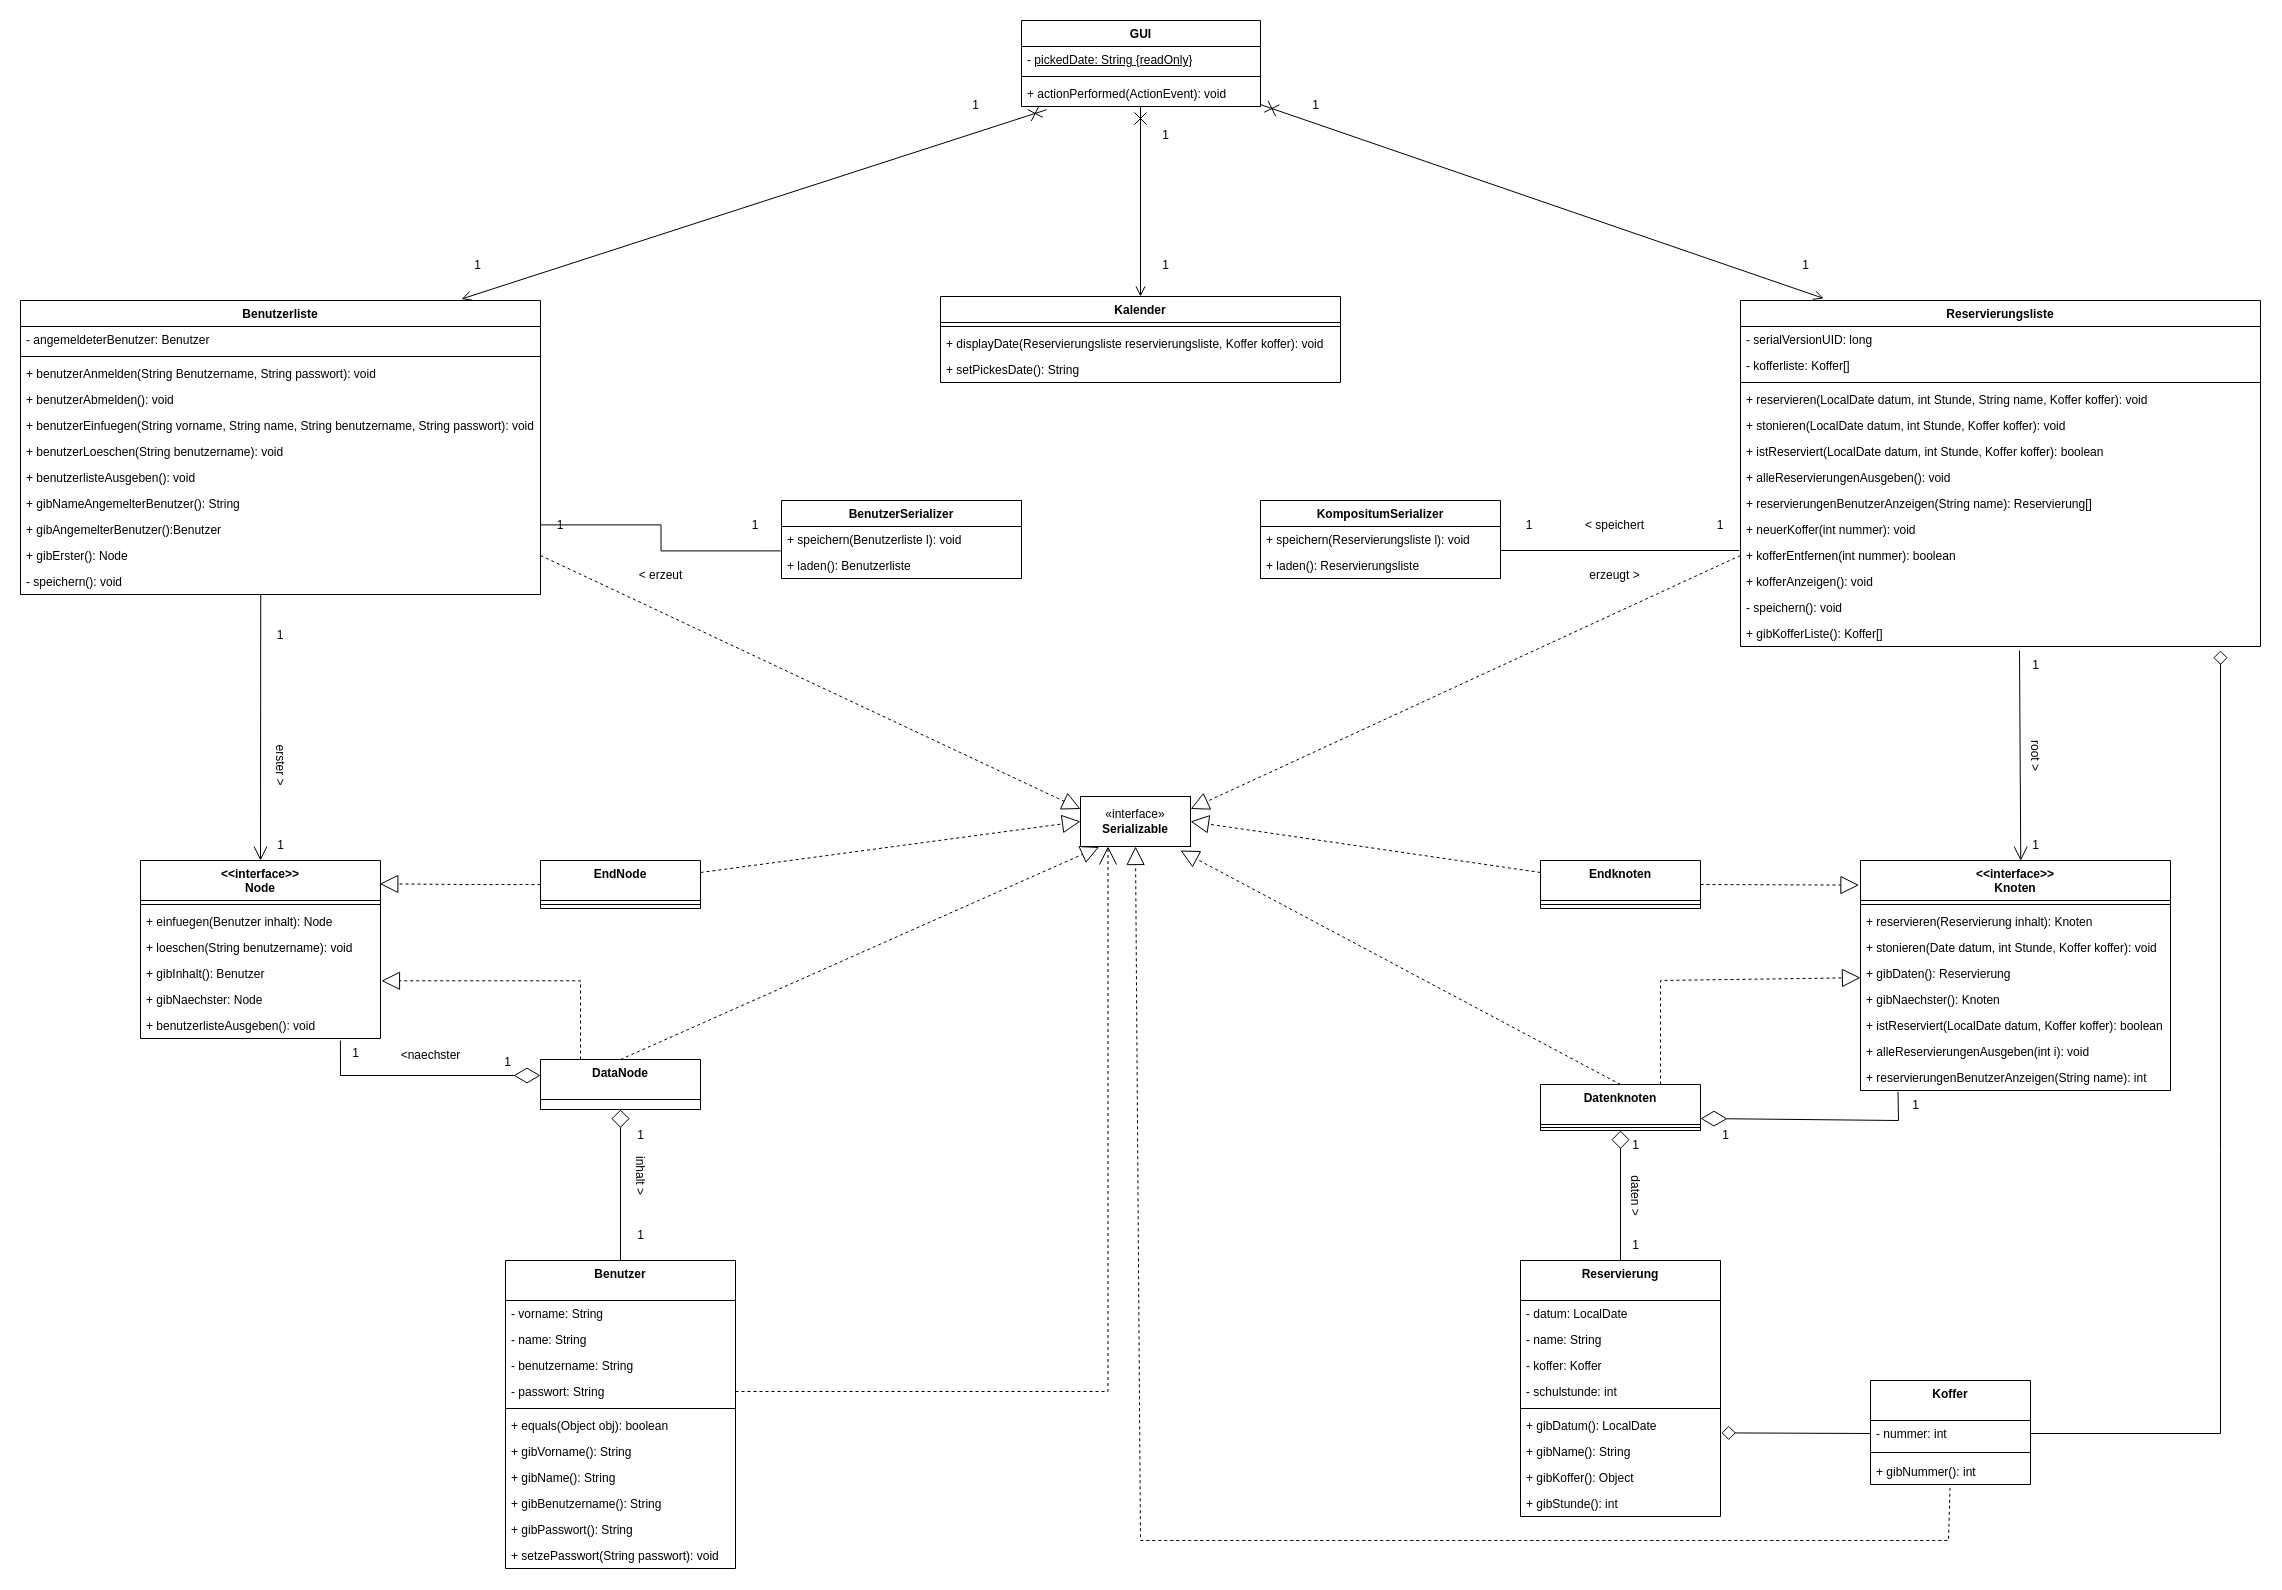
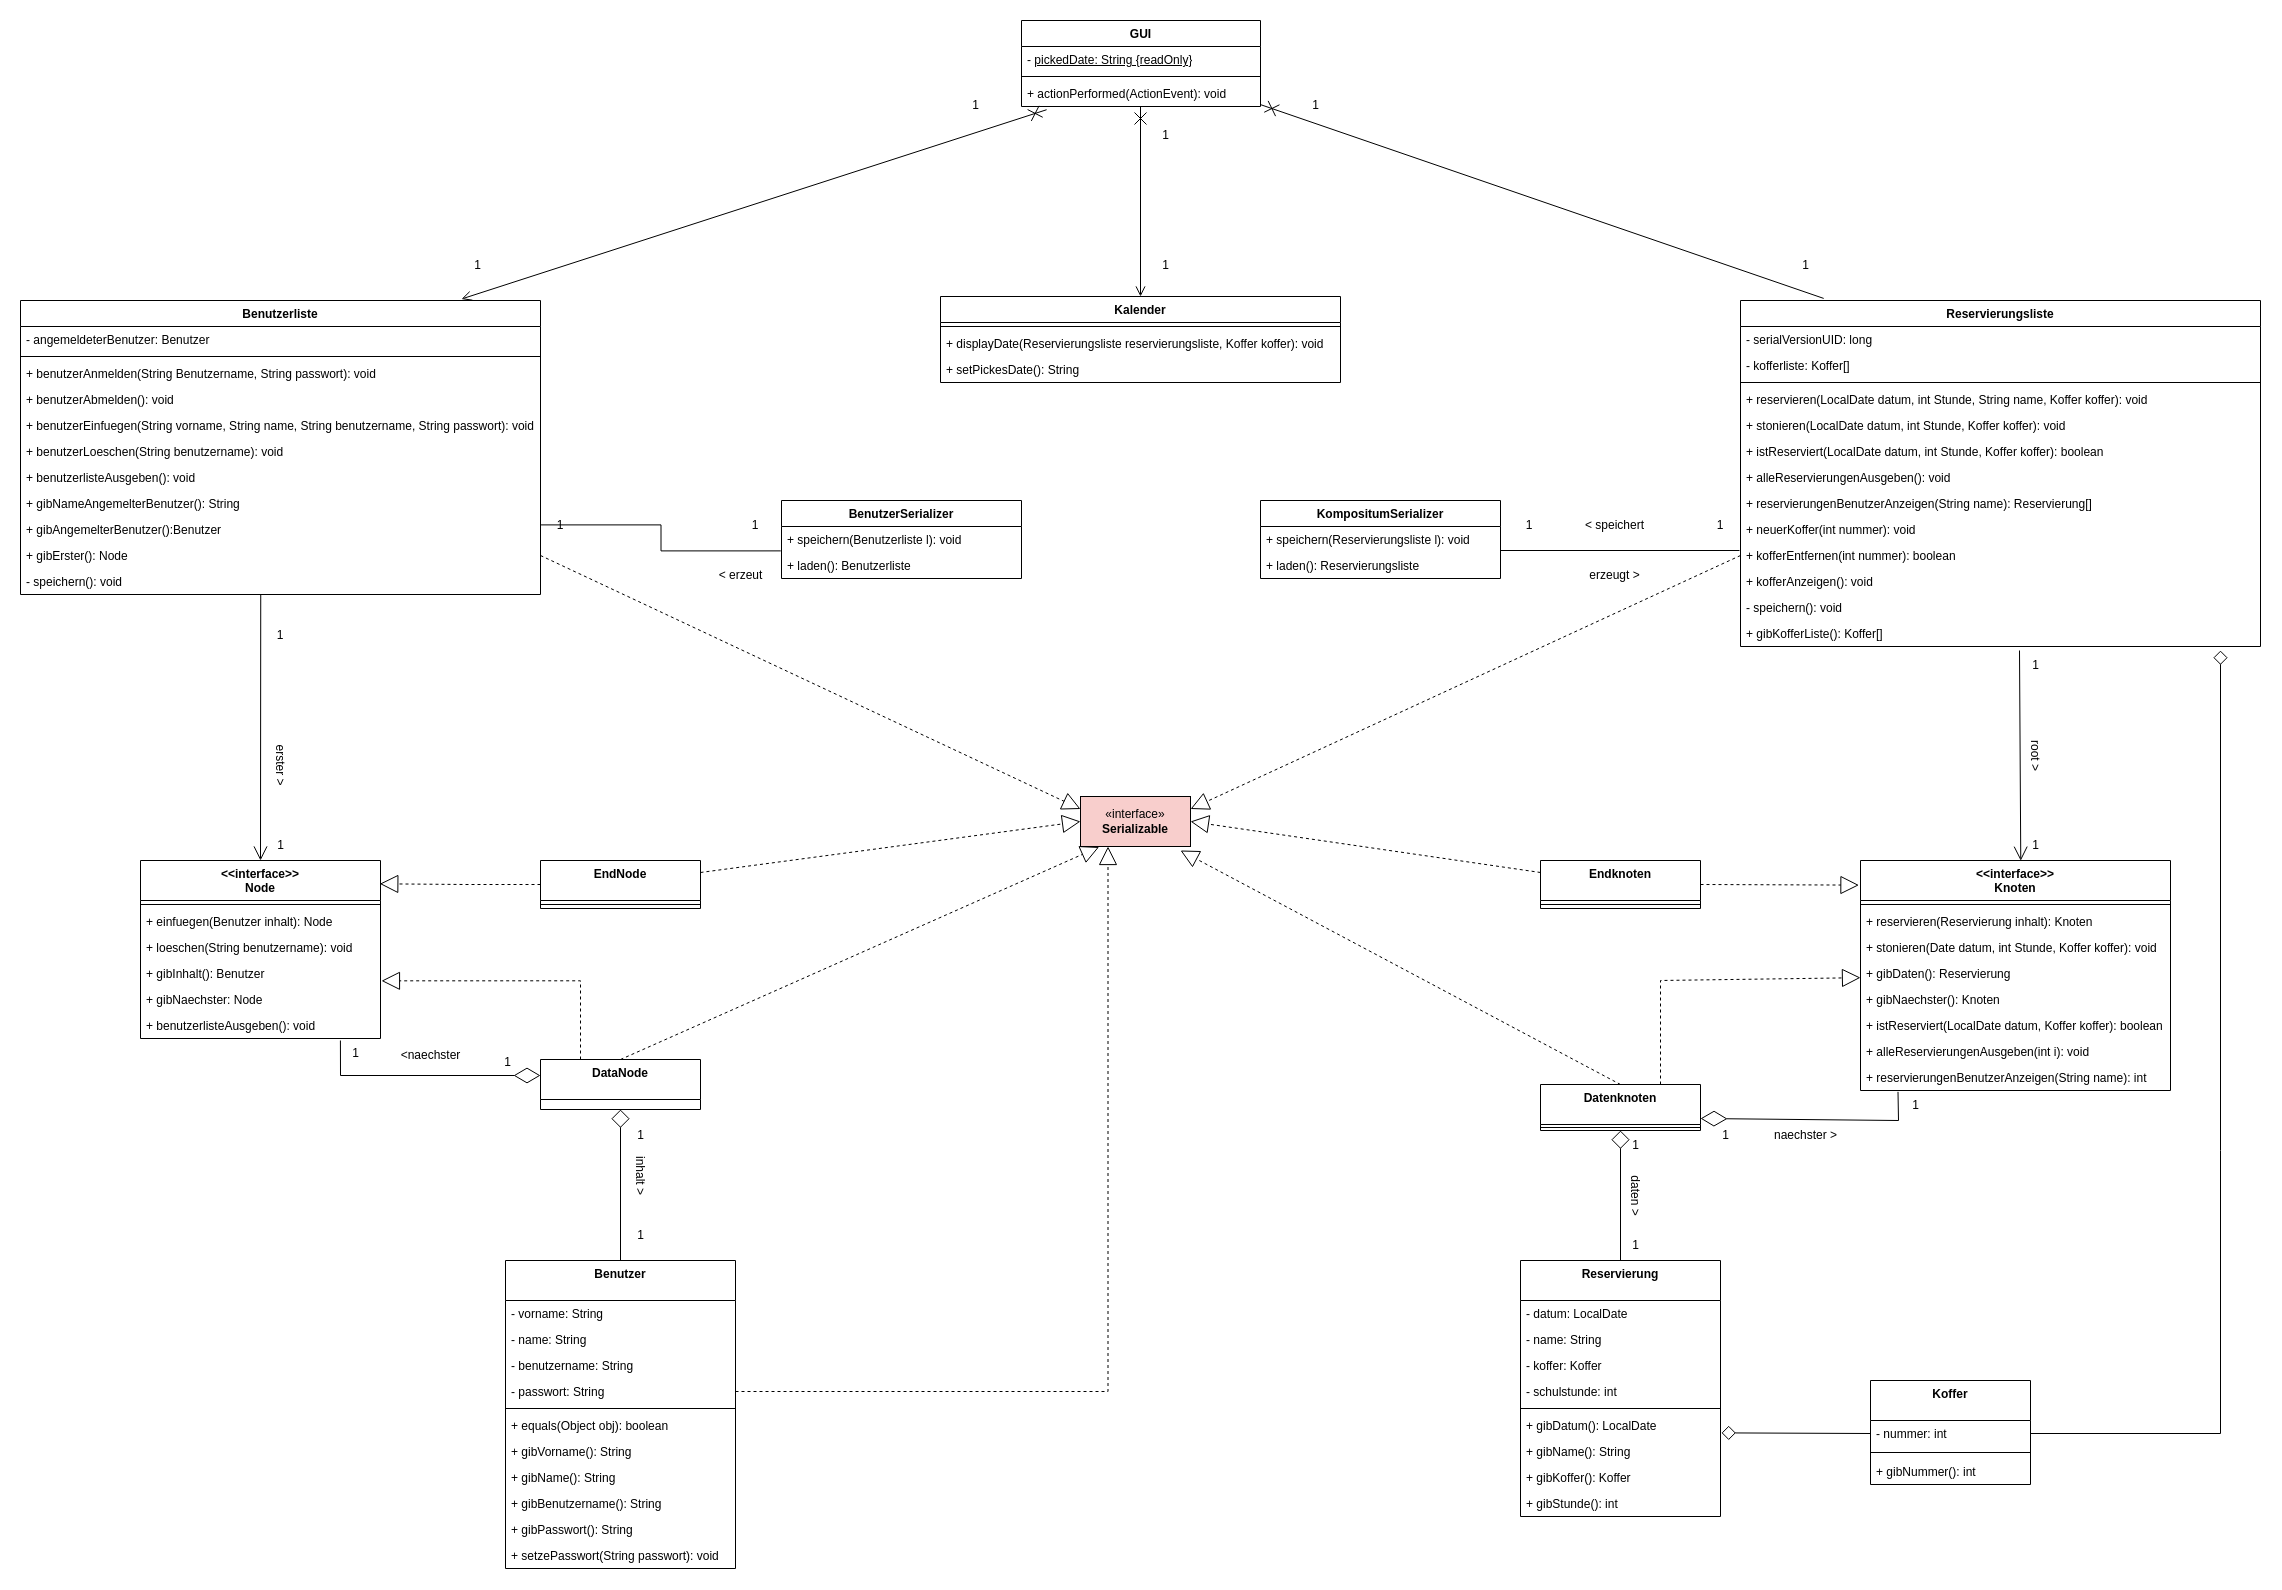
edge "GUI" -- "Reservierungsliste": arrowhead open -> none
node "< erzeut": moved (661, 576) -> (741, 576)
node "«interface» Serializable": fillcolor #ffffff -> #f8cecc
edge "- passwort: String" -> "«interface» Serializable": arrowhead open -> block
node "naechster >": added
node "+ gibKoffer(): Object": label "+ gibKoffer(): Object" -> "+ gibKoffer(): Koffer"
edge "+ gibNummer(): int" -> "«interface» Serializable": removed
